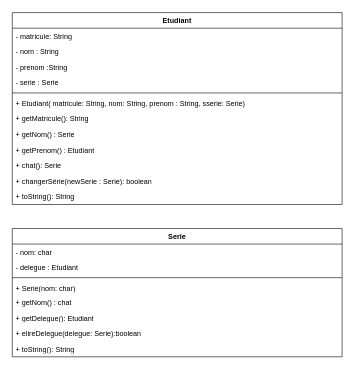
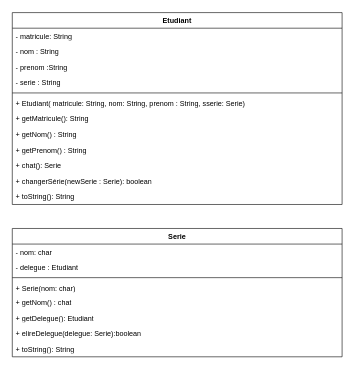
node "- serie : Serie": label "- serie : Serie" -> "- serie : String"
node "+ getNom() : Serie": label "+ getNom() : Serie" -> "+ getNom() : String"
node "+ getPrenom() : Etudiant": label "+ getPrenom() : Etudiant" -> "+ getPrenom() : String"
